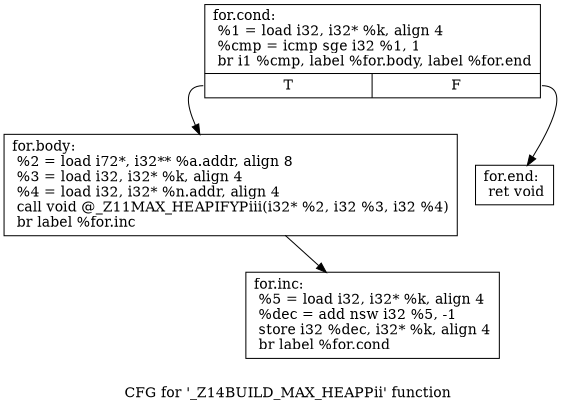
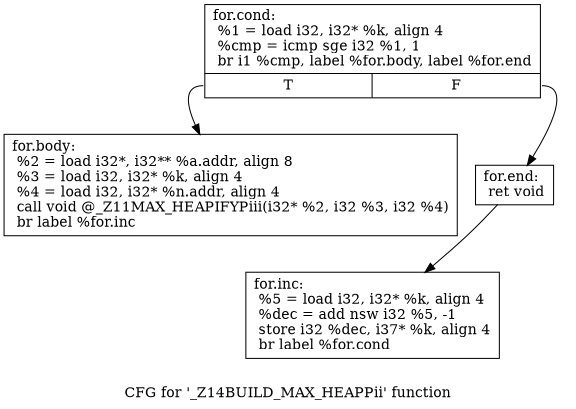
node "for.body:": text "%2 = load i72*, i32** %a.addr, align 8" -> "%2 = load i32*, i32** %a.addr, align 8"
edge "for.body:" -> "for.inc:": now "for.end:" -> "for.inc:"
node "for.inc:": text "store i32 %dec, i32* %k, align 4" -> "store i32 %dec, i37* %k, align 4"
